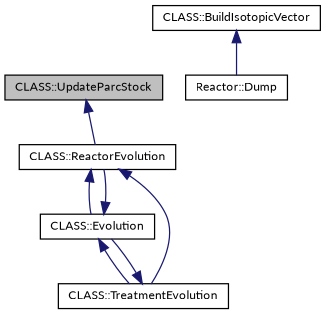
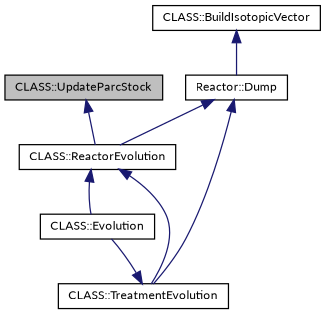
edge "CLASS::ReactorEvolution" -> "CLASS::Evolution": now "CLASS::ReactorEvolution" -> "Reactor::Dump"
edge "CLASS::TreatmentEvolution" -> "CLASS::Evolution": now "CLASS::TreatmentEvolution" -> "Reactor::Dump"
